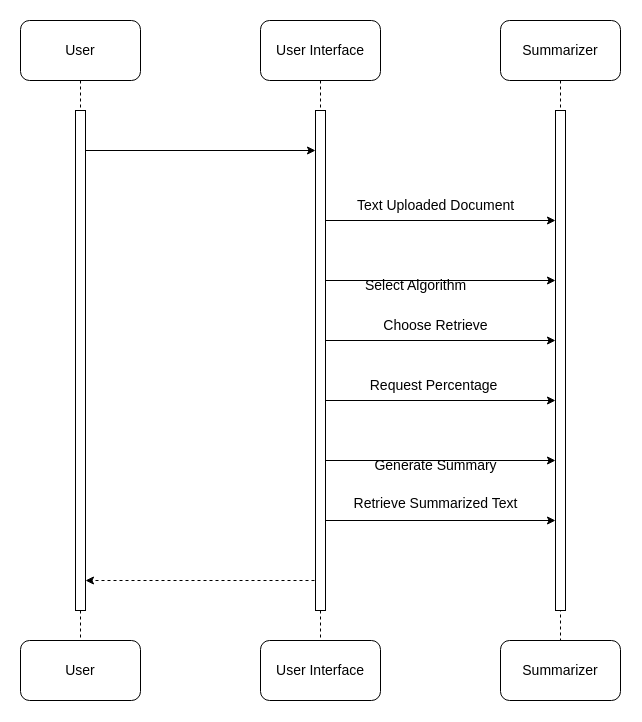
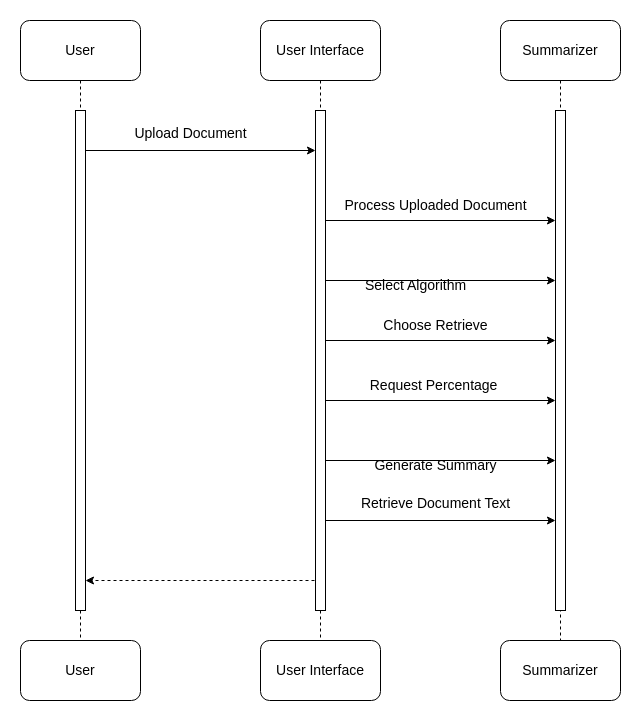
node "Upload Document": added
node "Text Uploaded Document": label "Text Uploaded Document" -> "Process Uploaded Document"
node "Retrieve Summarized Text": label "Retrieve Summarized Text" -> "Retrieve Document Text"
